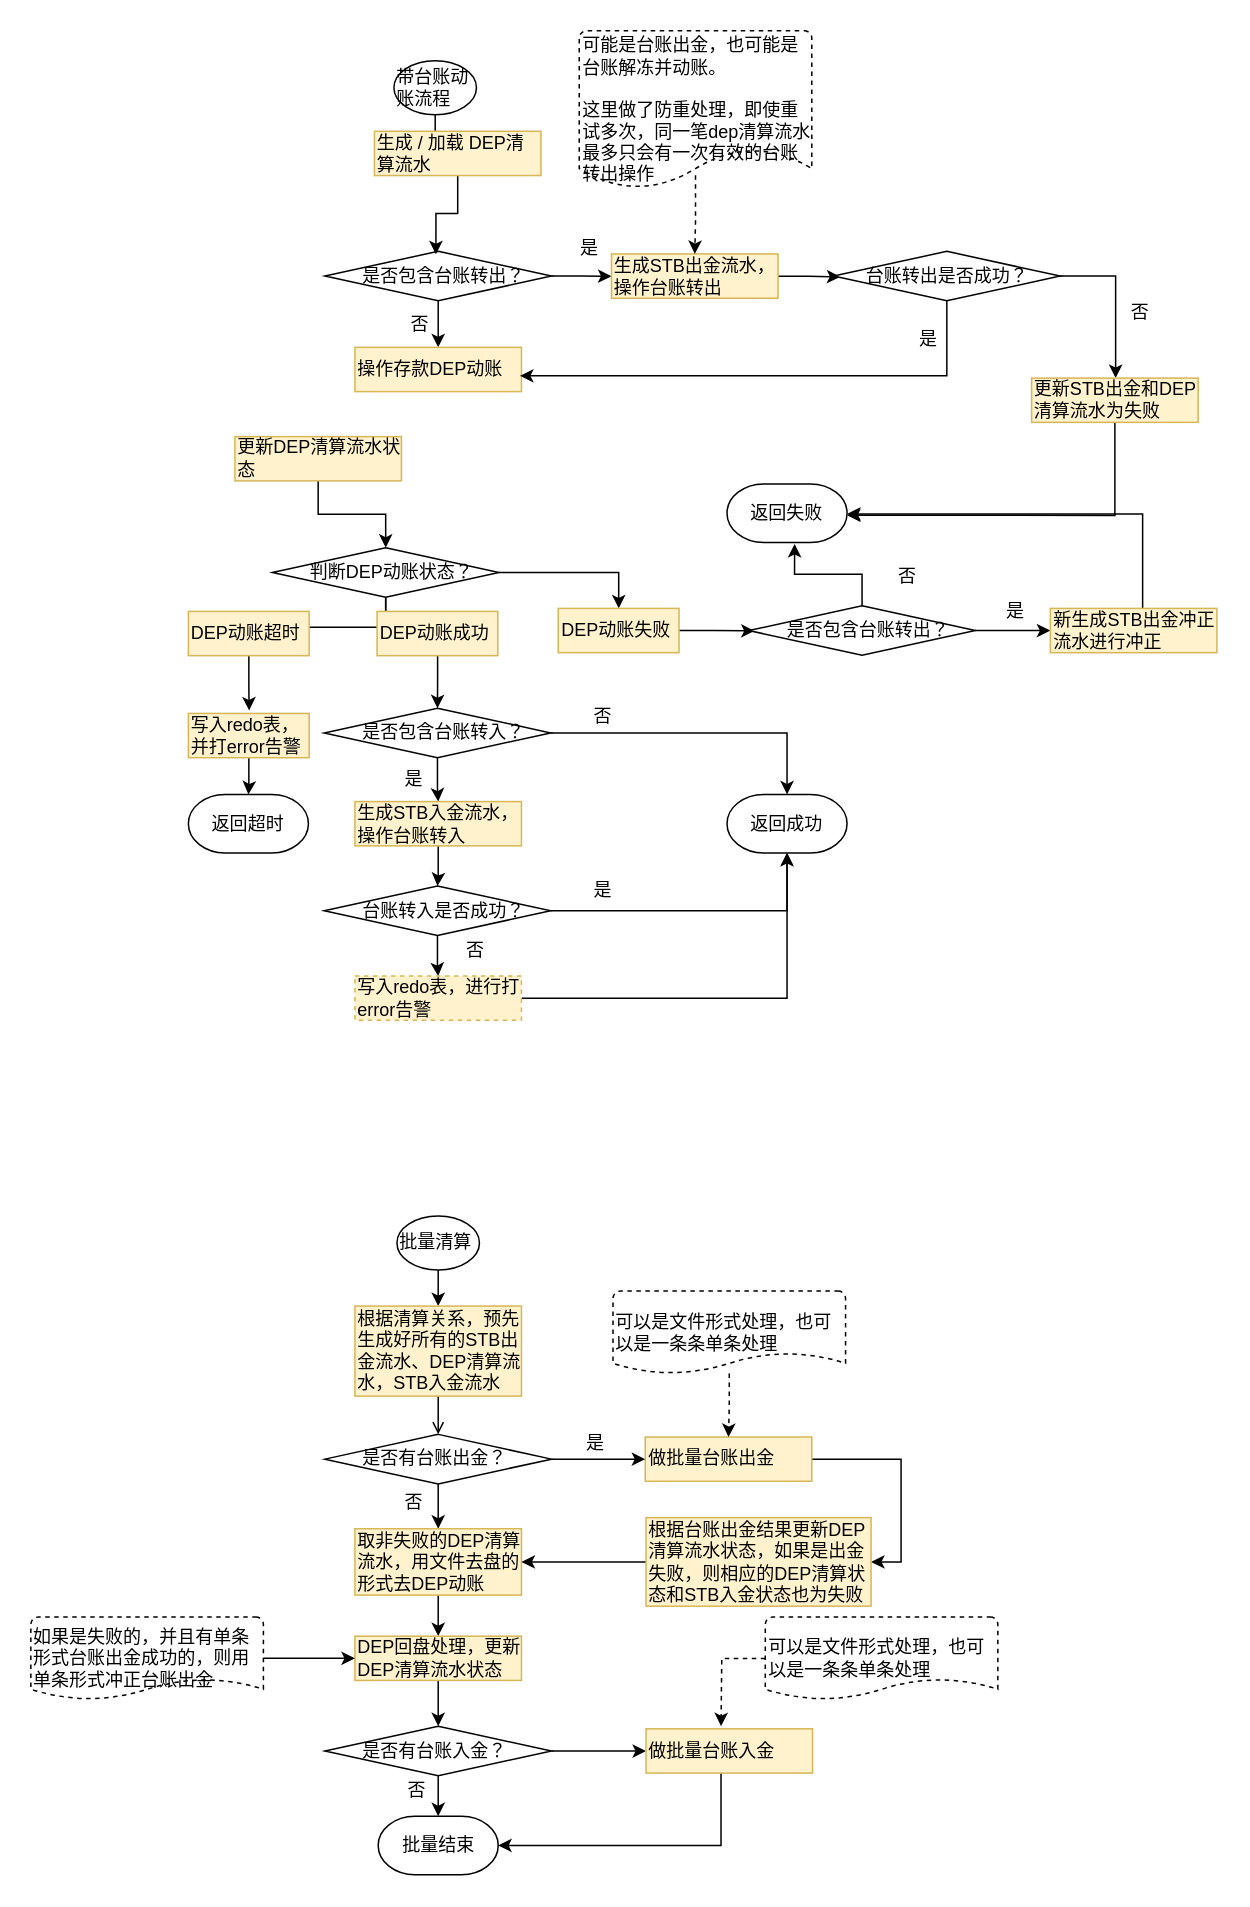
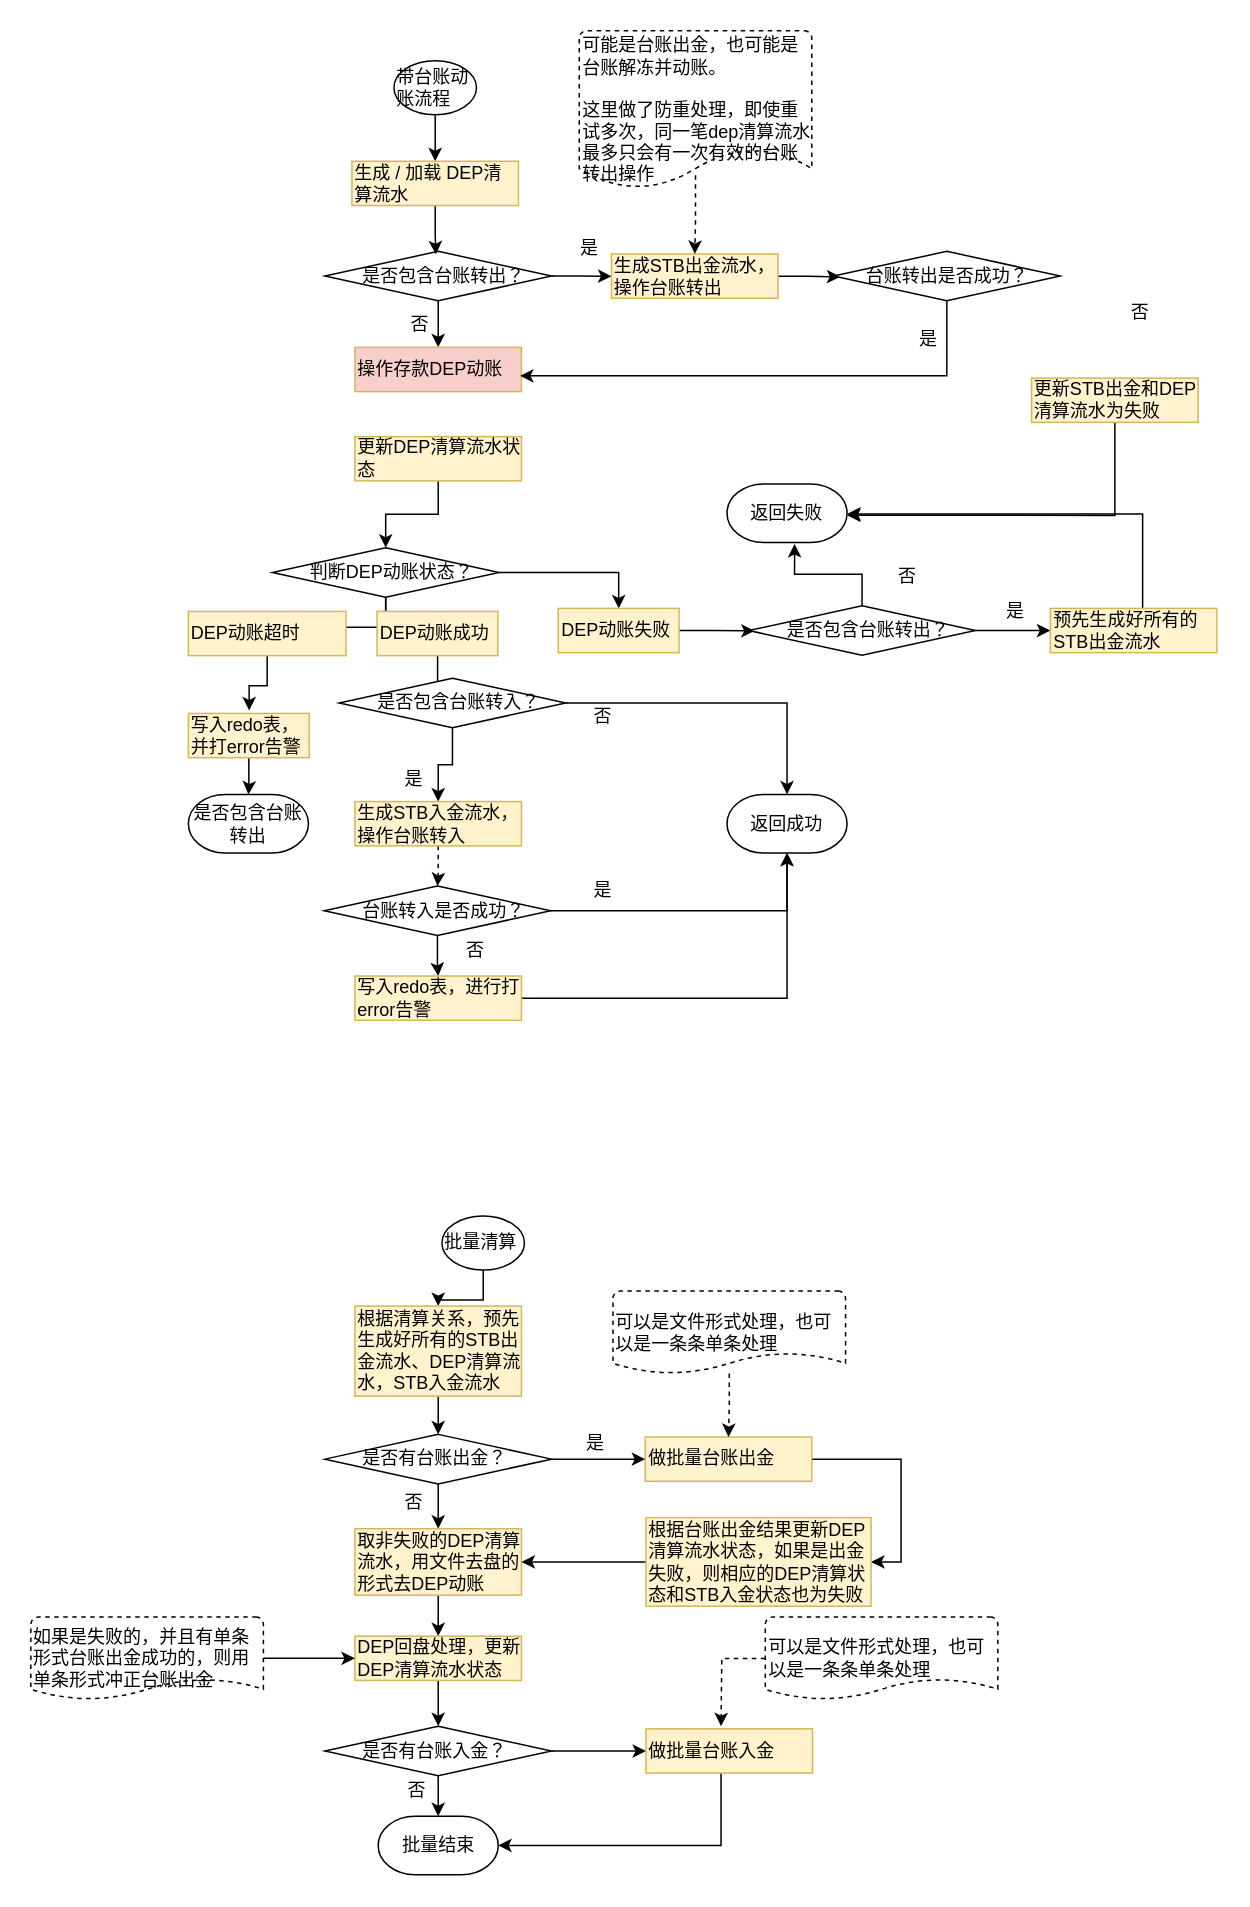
node "生成 / 加载 DEP清算流水": moved (458, 153) -> (435, 183)
edge "台账转出是否成功？" -> "更新STB出金和DEP清算流水为失败": removed
node "操作存款DEP动账": fillcolor #fff2cc -> #f8cecc
node "更新DEP清算流水状态": moved (318, 459) -> (438, 459)
node "新生成STB出金冲正流水进行冲正": label "新生成STB出金冲正流水进行冲正" -> "预先生成好所有的STB出金流水"
node "DEP动账超时": size 121x44 -> 158x44
node "是否包含台账转入？": moved (437, 733) -> (452, 703)
node "返回超时": label "返回超时" -> "是否包含台账转出"
edge "生成STB入金流水，操作台账转入" -> "台账转入是否成功？": style solid -> dashed
node "写入redo表，进行打error告警": style dashed -> solid
node "批量清算": moved (438, 1243) -> (483, 1243)
edge "根据清算关系，预先生成好所有的STB出金流水、DEP清算流水，STB入金流水" -> "是否有台账出金？": arrowhead open -> classic
